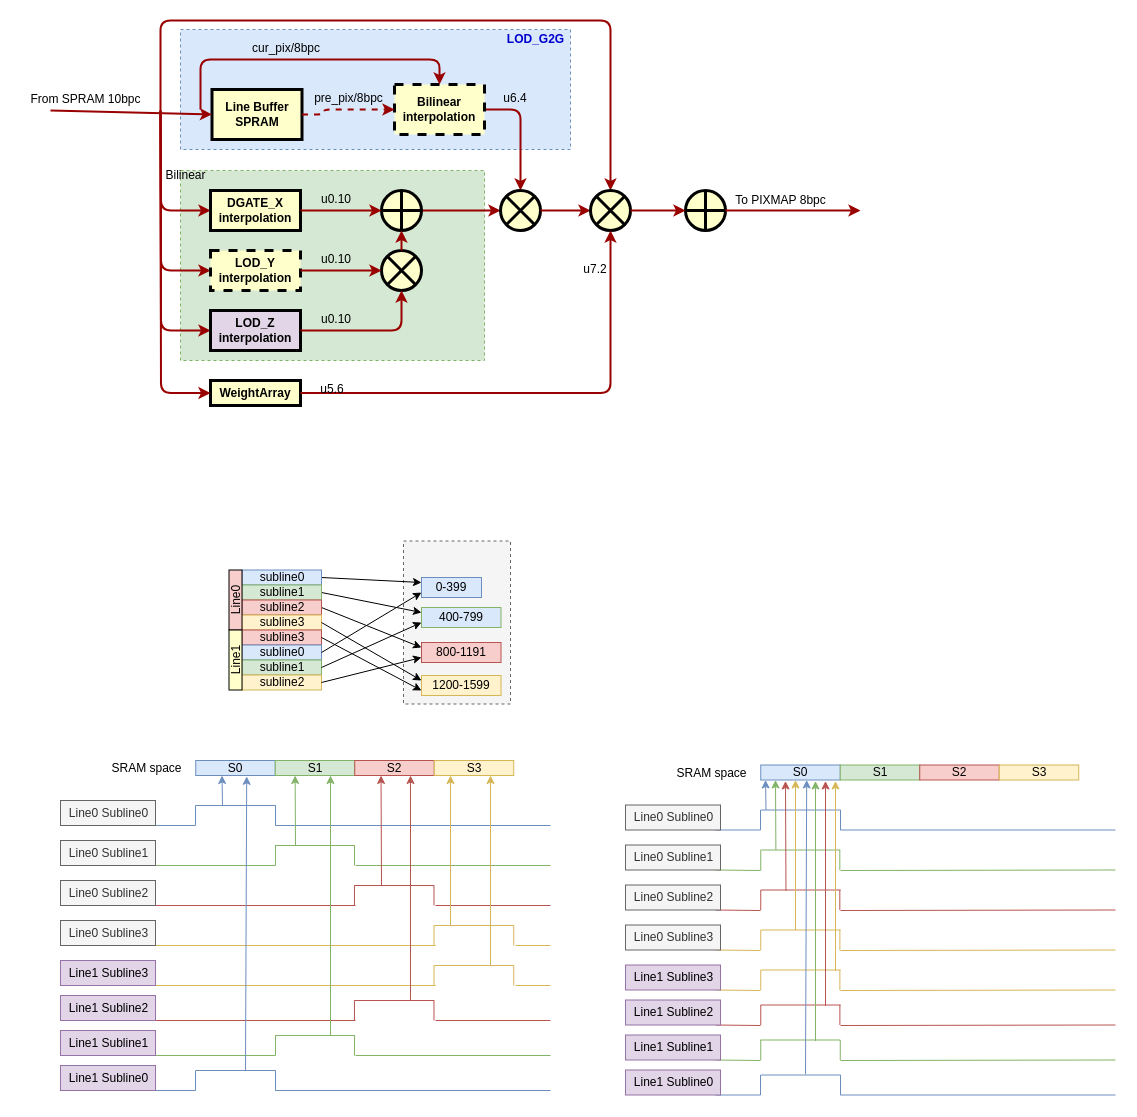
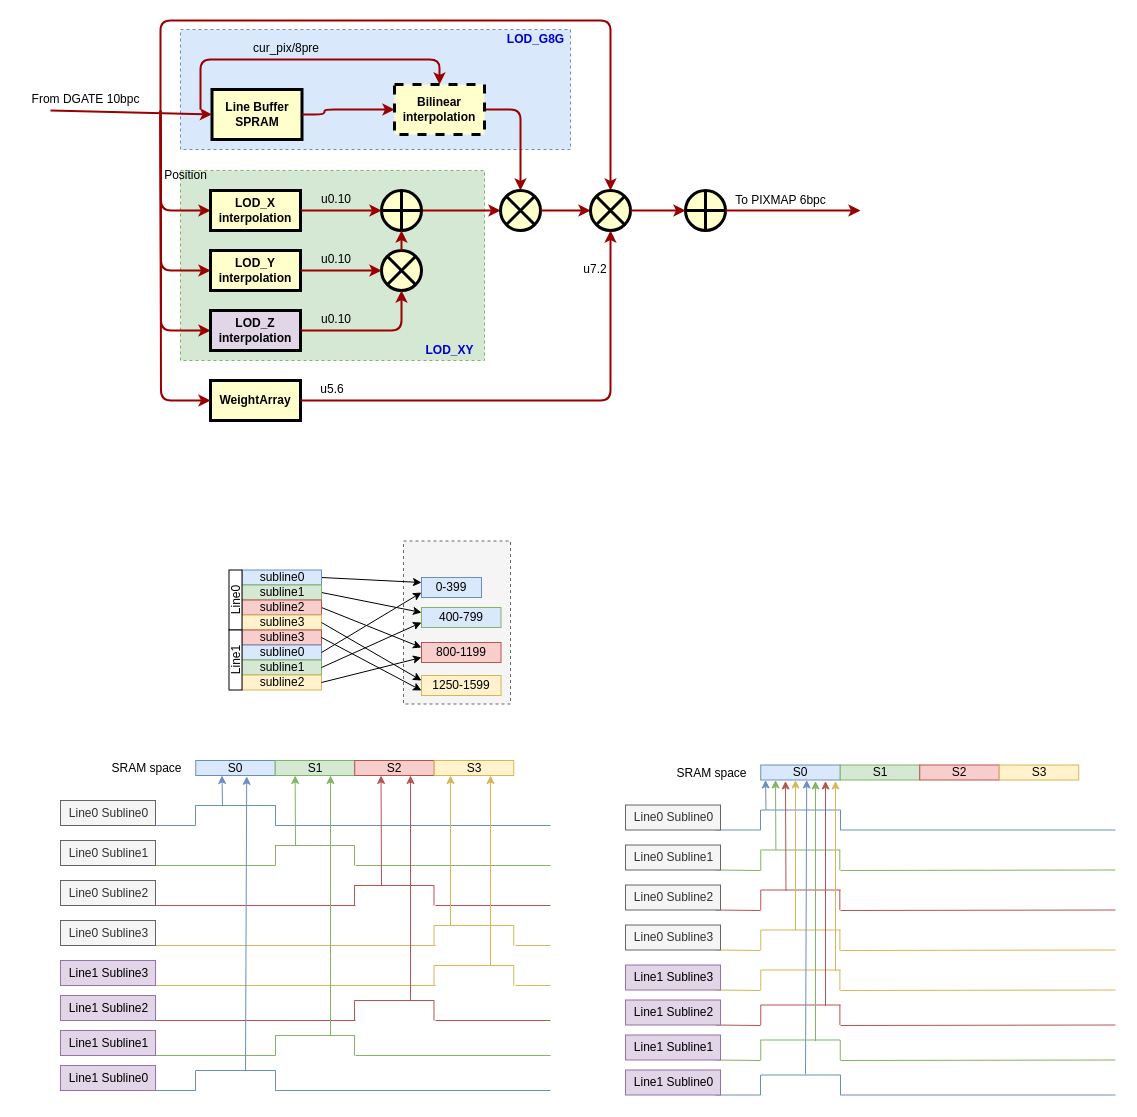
node "LOD_G2G": label "LOD_G2G" -> "LOD_G8G"
node "cur_pix/8bpc": label "cur_pix/8bpc" -> "cur_pix/8pre"
node "From SPRAM 10bpc": label "From SPRAM 10bpc" -> "From DGATE 10bpc"
node "pre_pix/8bpc": removed
node "u6.4": removed
edge "Line Buffer SPRAM" -> "Bilinear interpolation": style dashed -> solid
node "Bilinear": label "Bilinear" -> "Position"
node "To PIXMAP 8bpc": label "To PIXMAP 8bpc" -> "To PIXMAP 6bpc"
node "DGATE_X interpolation": label "DGATE_X interpolation" -> "LOD_X interpolation"
node "LOD_Y interpolation": style dashed -> solid
node "LOD_XY": added
node "WeightArray": size 90x25 -> 90x40
node "Line0": fillcolor #f8cecc -> #ffffff
node "800-1191": label "800-1191" -> "800-1199"
node "Line1": fillcolor #ffffcc -> #ffffff
node "1200-1599": label "1200-1599" -> "1250-1599"
